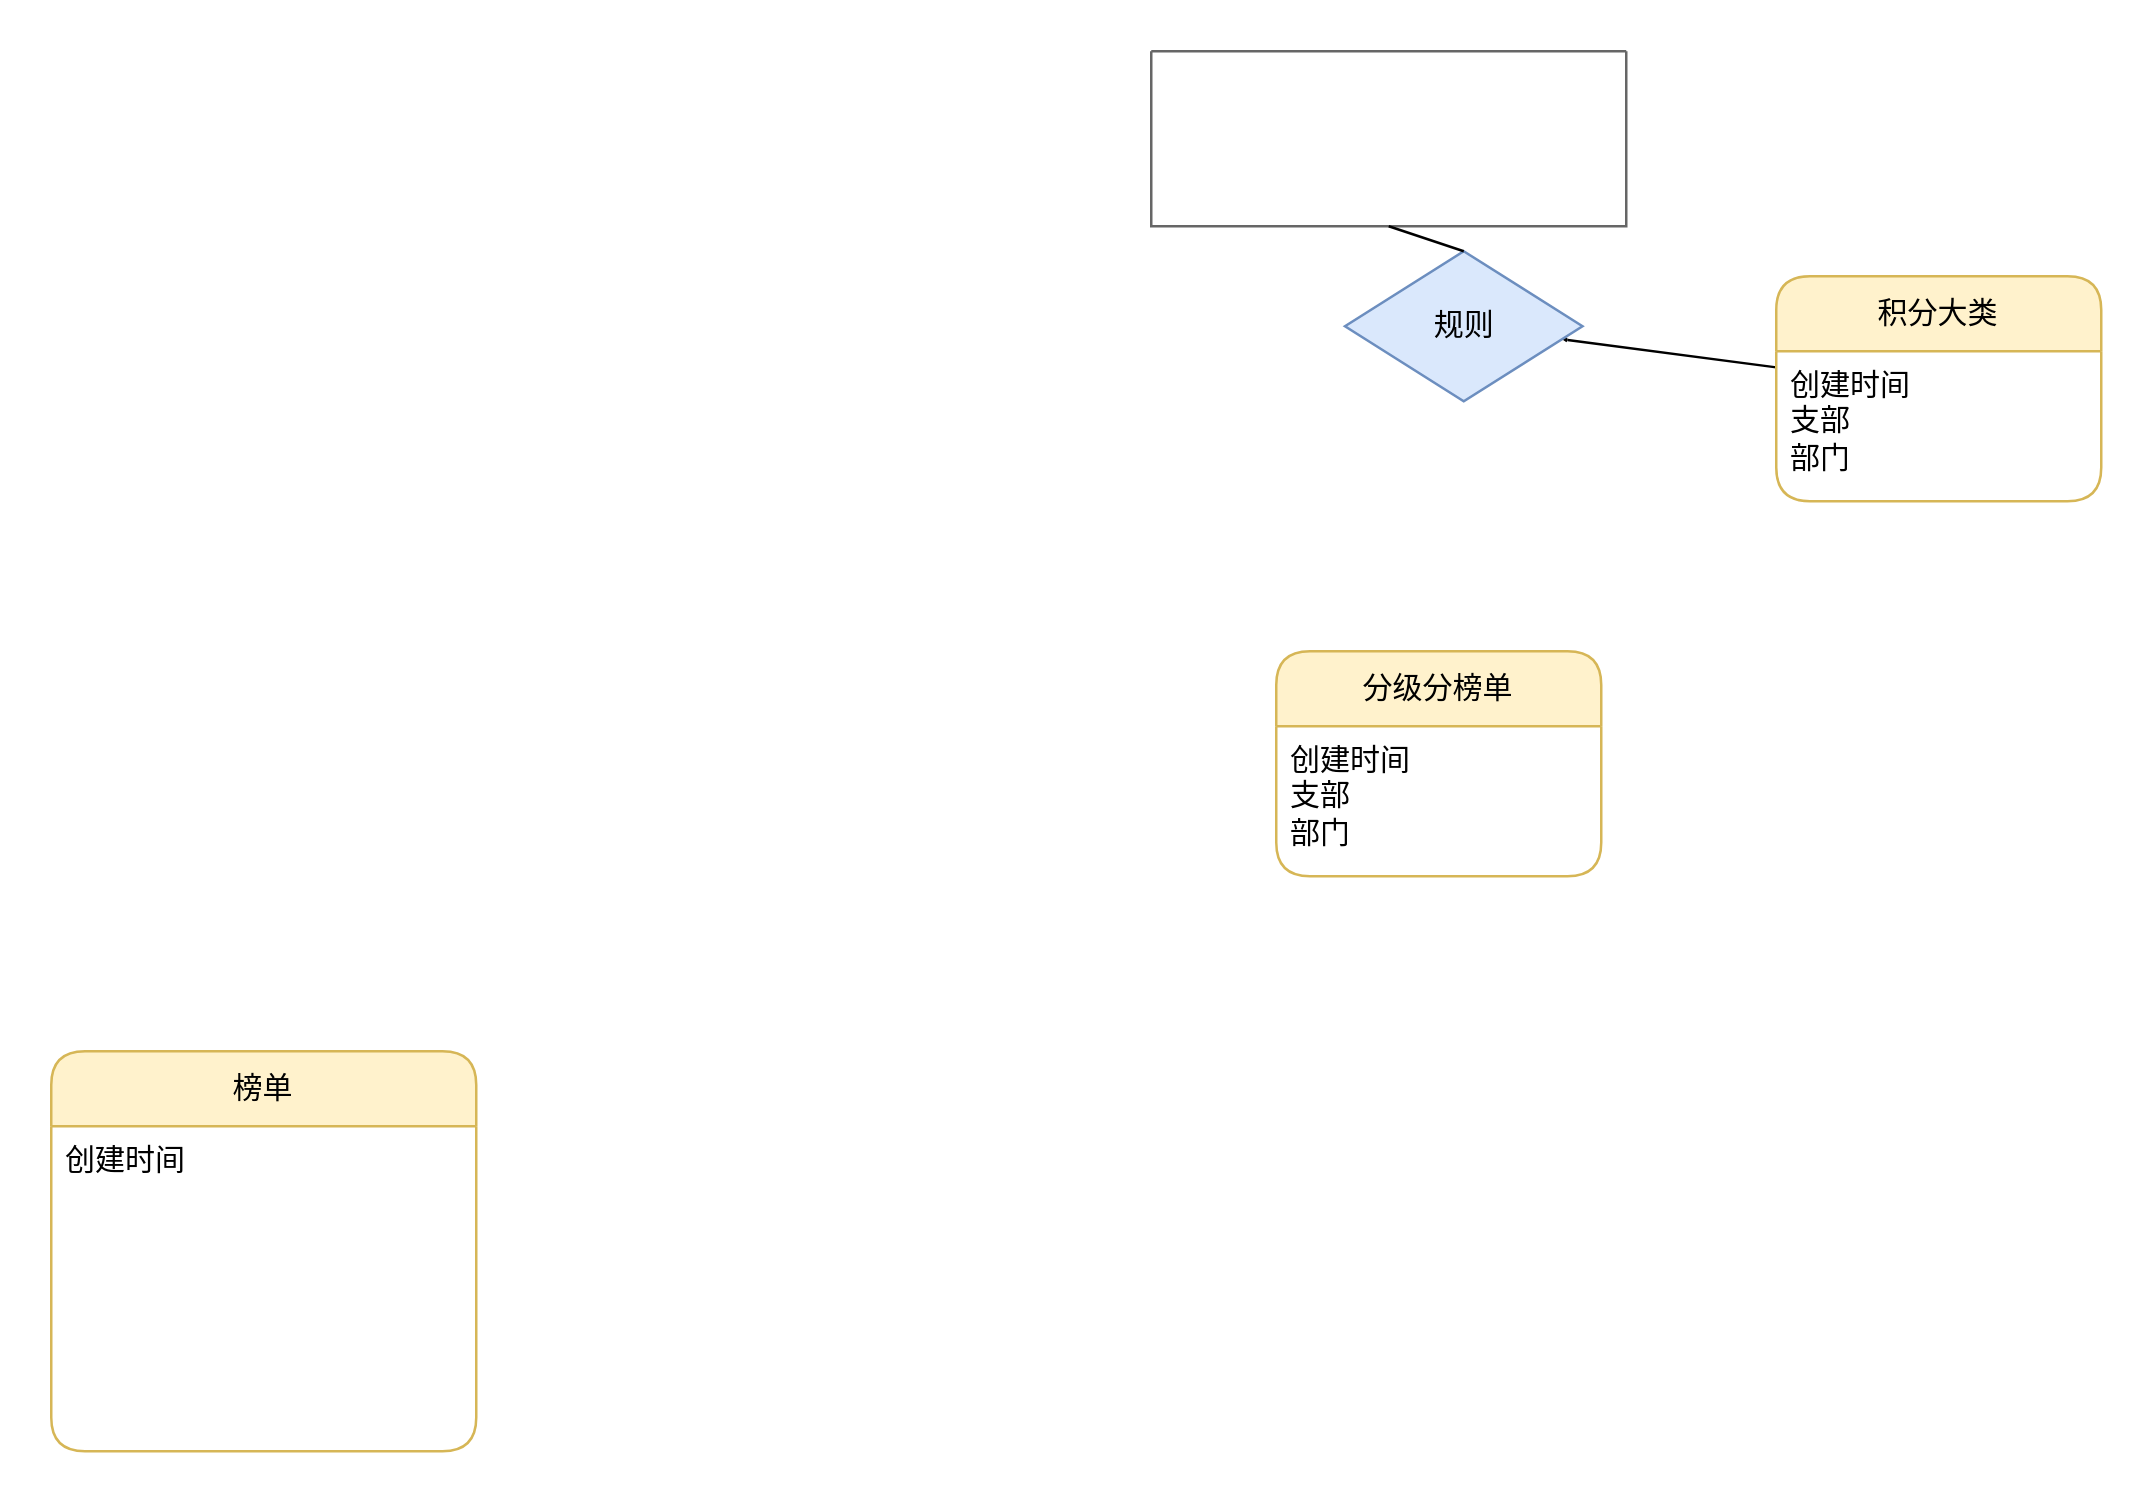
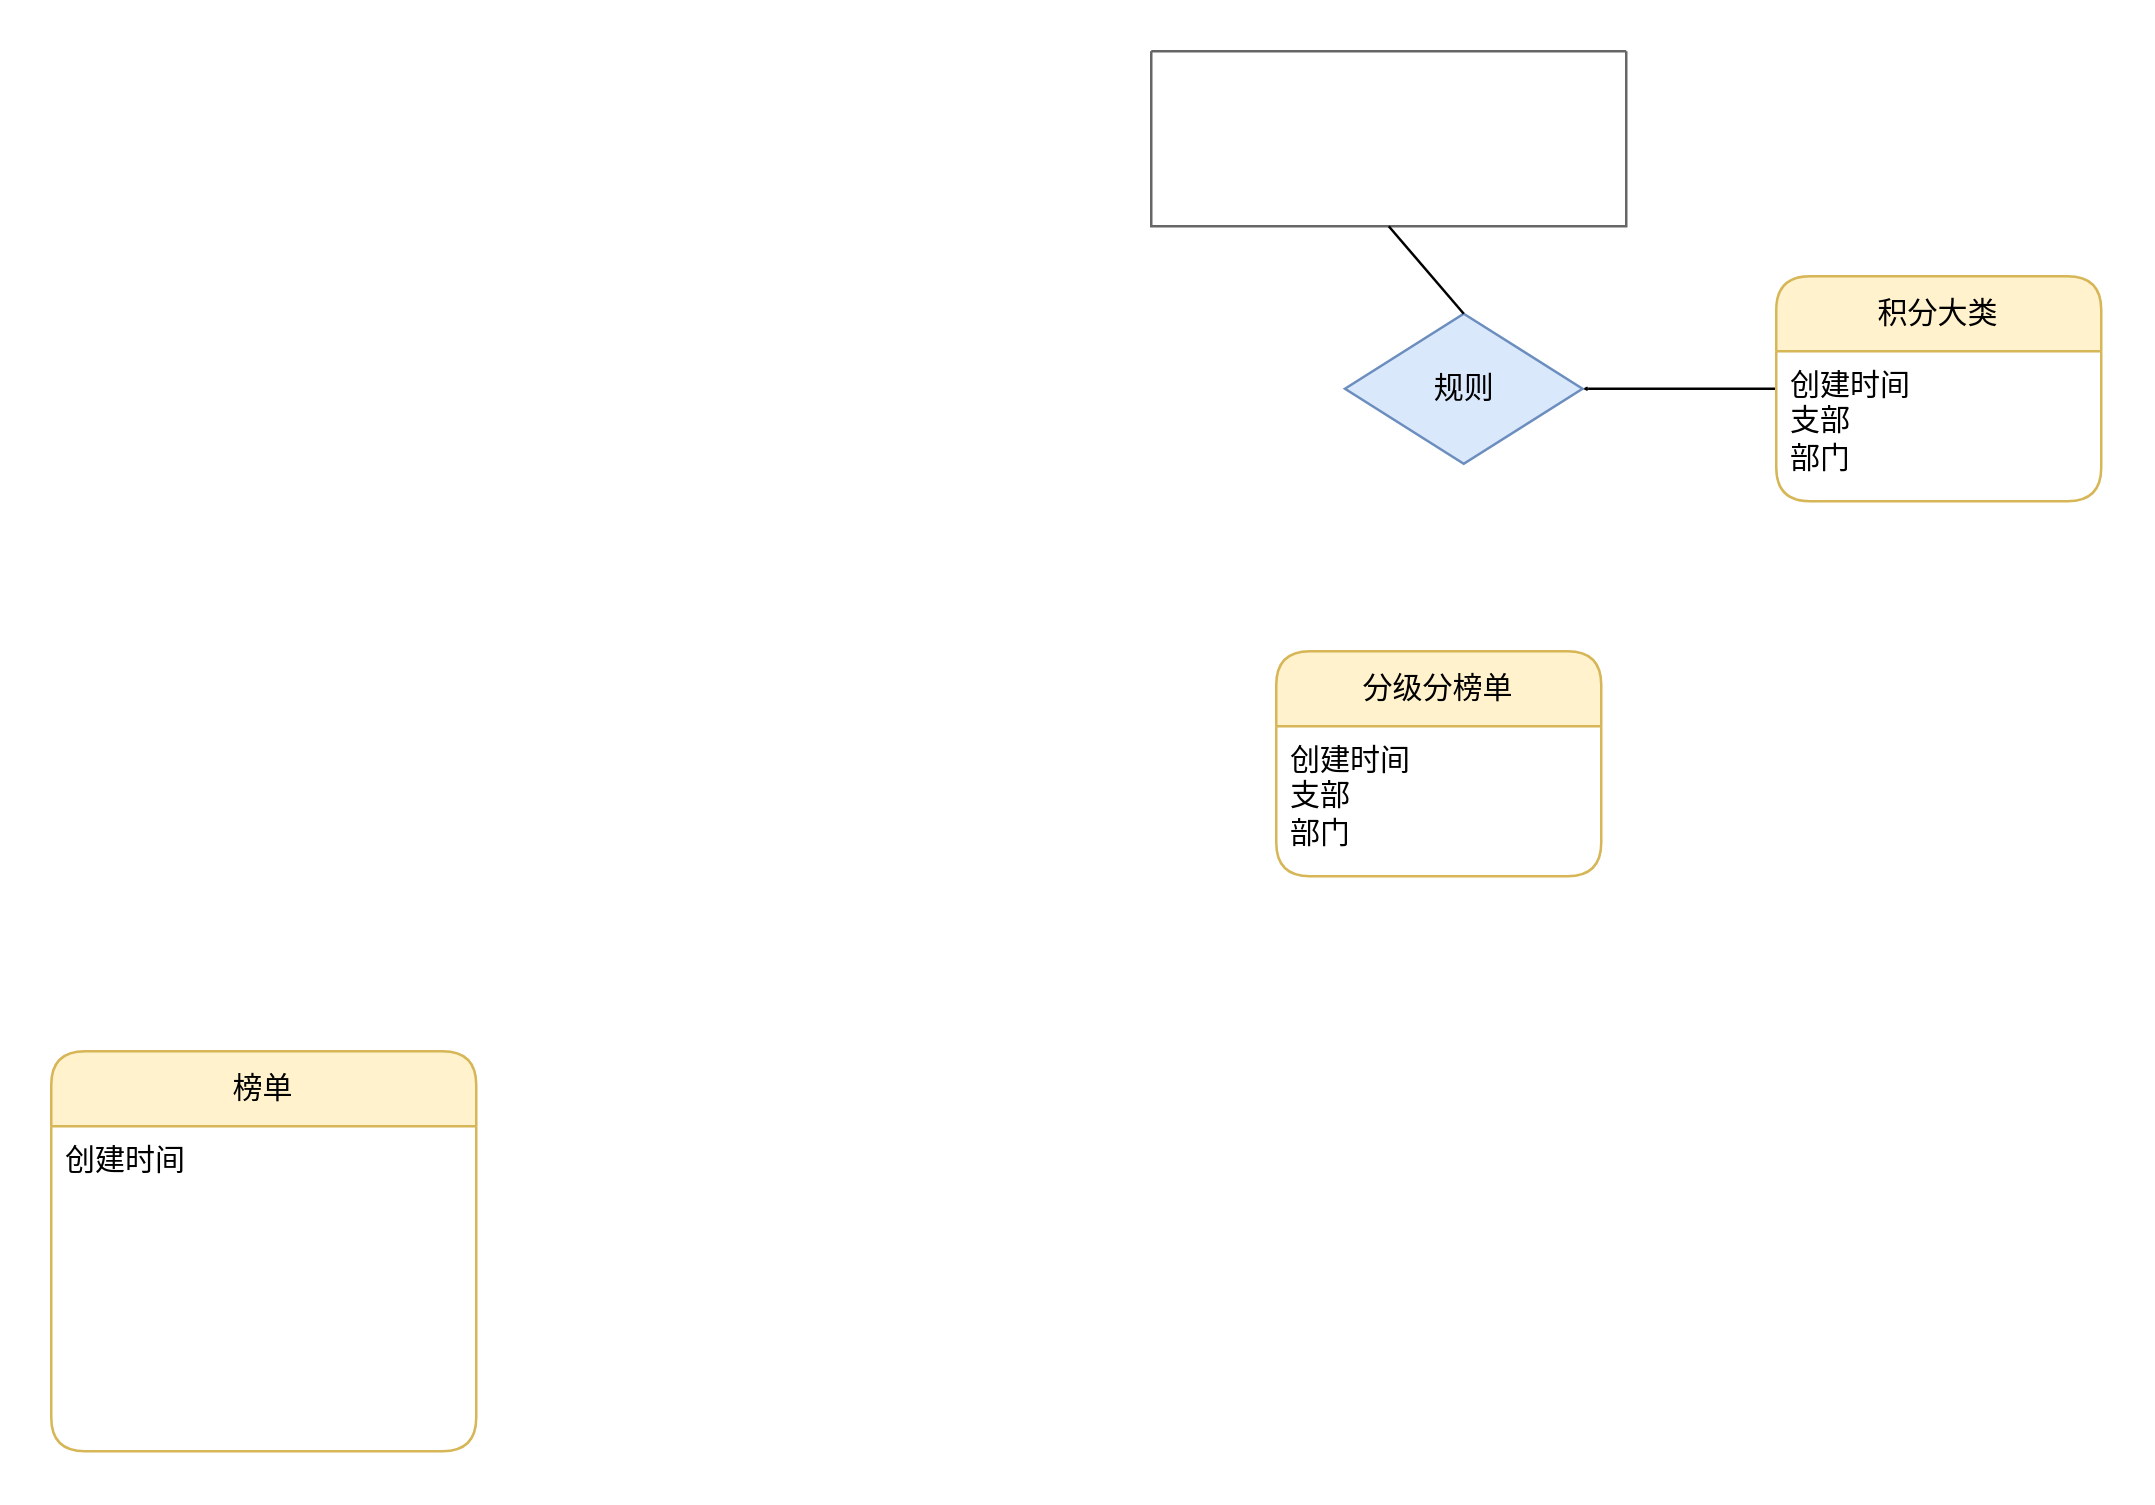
node "规则": moved (1464, 326) -> (1464, 389)
